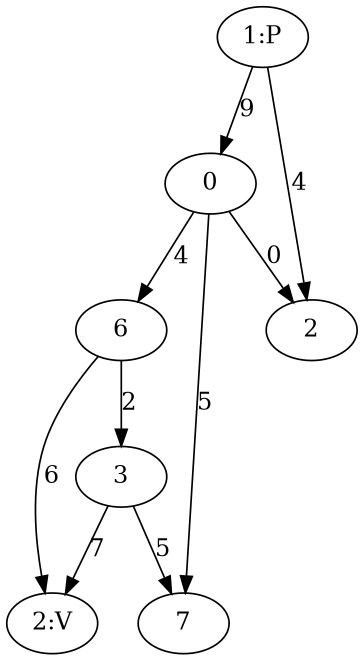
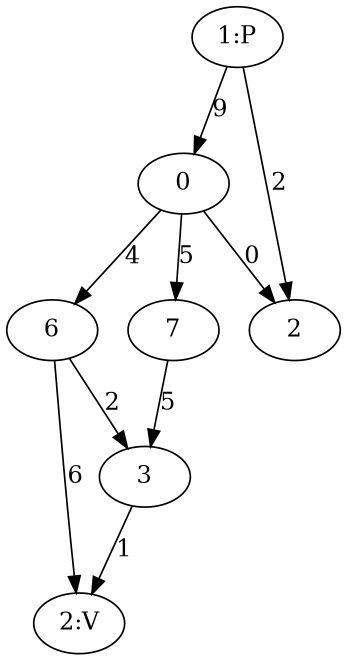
edge "1:P" -> "2": label "4" -> "2"
edge "3" -> "7": reversed
edge "3" -> "2:V": label "7" -> "1"
